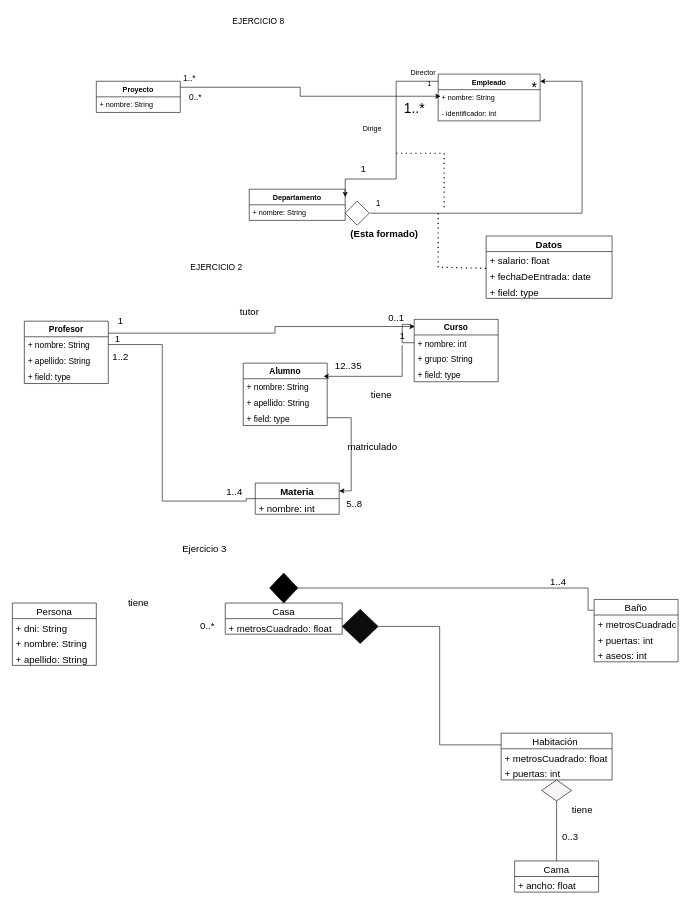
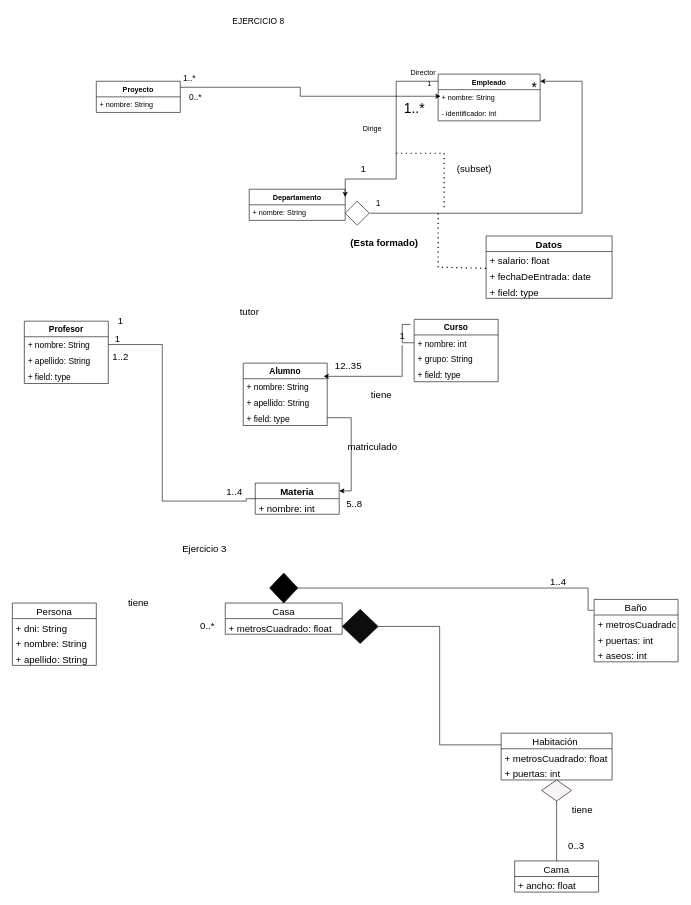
node "(subset)": added
node "(Esta formado)": moved (384, 234) -> (384, 243)
node "EJERCICIO 2": removed
node "0..1": removed
edge "Profesor" -> "Curso": removed
node "0..3": moved (570, 837) -> (576, 846)
